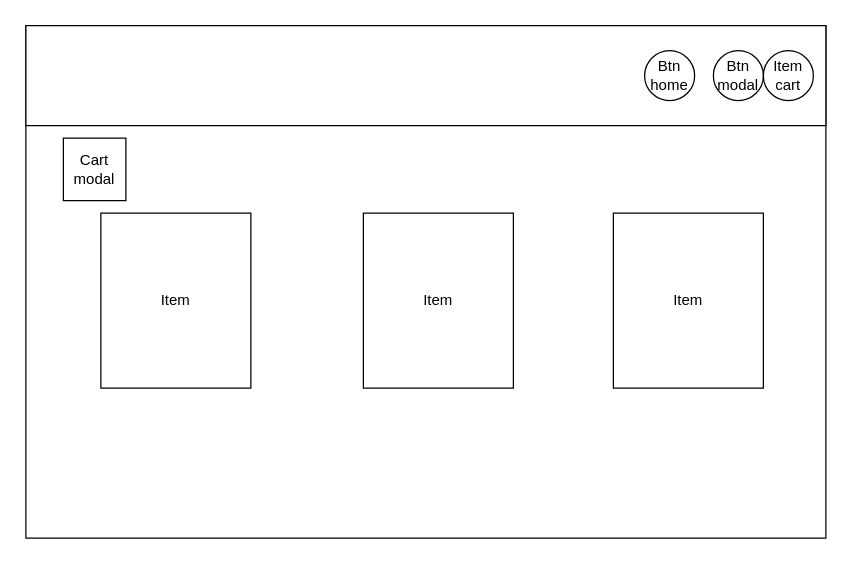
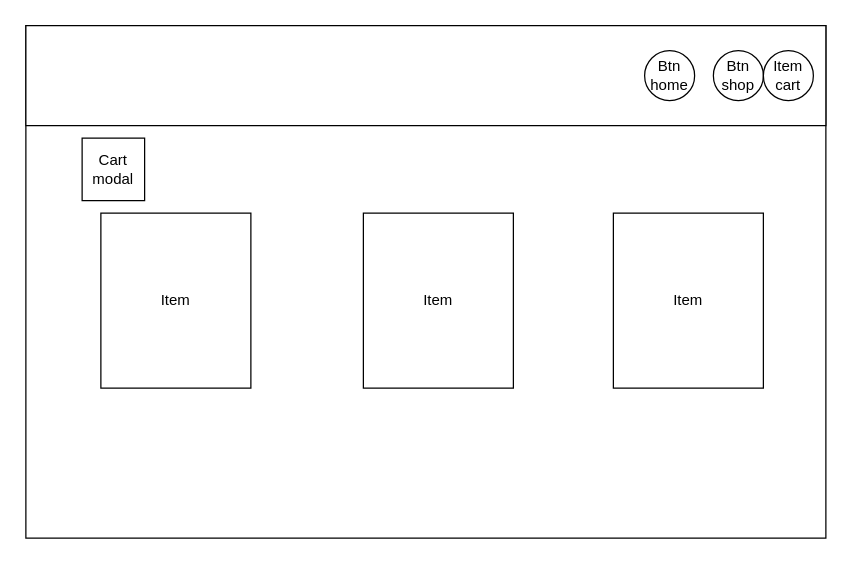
node "Btn modal": label "Btn modal" -> "Btn shop"
node "Cart modal": moved (94, 169) -> (113, 169)
